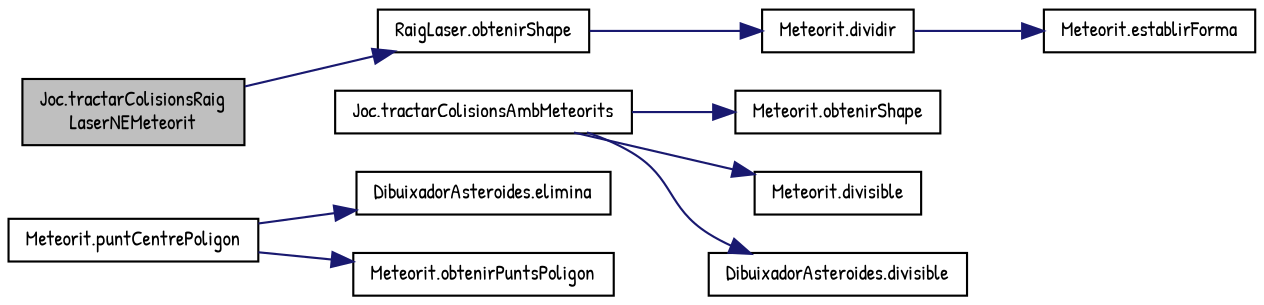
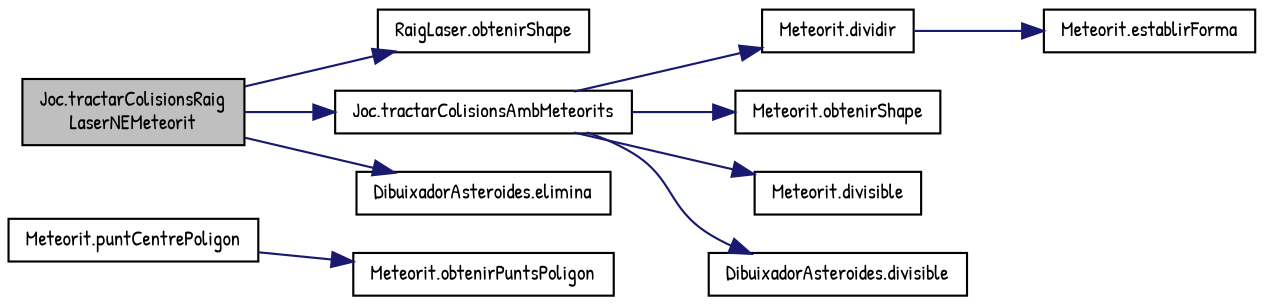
edge "RaigLaser.obtenirShape" -> "Meteorit.dividir": now "Joc.tractarColisionsAmbMeteorits" -> "Meteorit.dividir"
edge "Joc.tractarColisionsRaig LaserNEMeteorit" -> "Joc.tractarColisionsAmbMeteorits": added
edge "Meteorit.puntCentrePoligon" -> "DibuixadorAsteroides.elimina": now "Joc.tractarColisionsRaig LaserNEMeteorit" -> "DibuixadorAsteroides.elimina"
